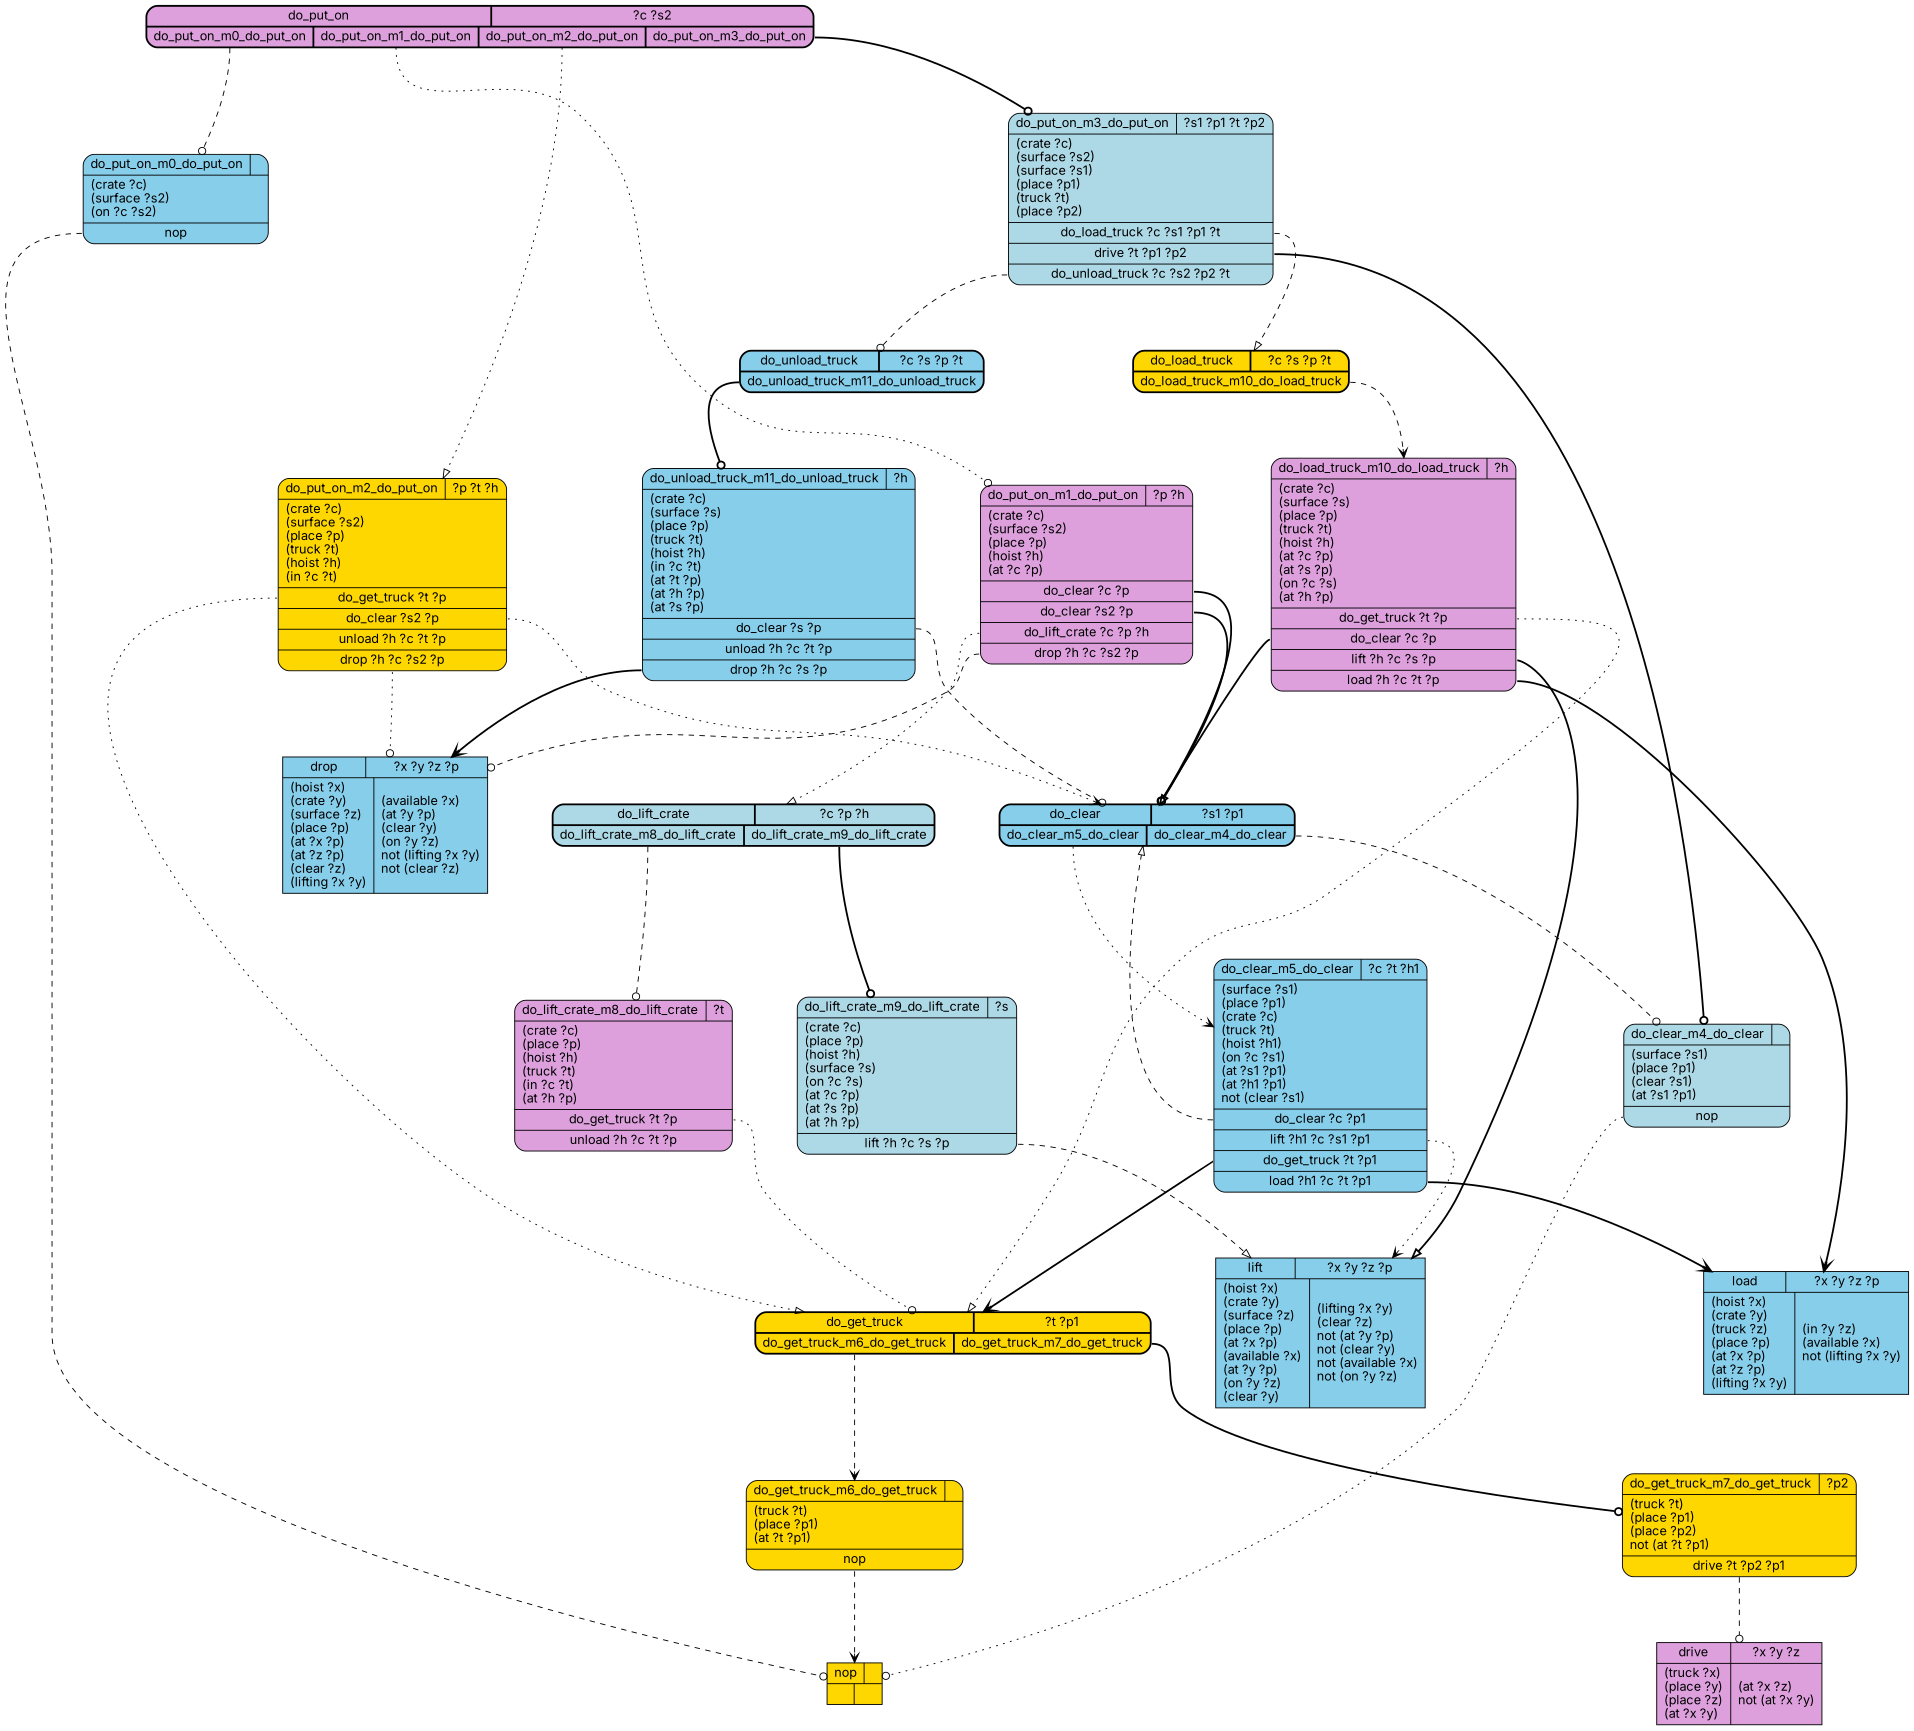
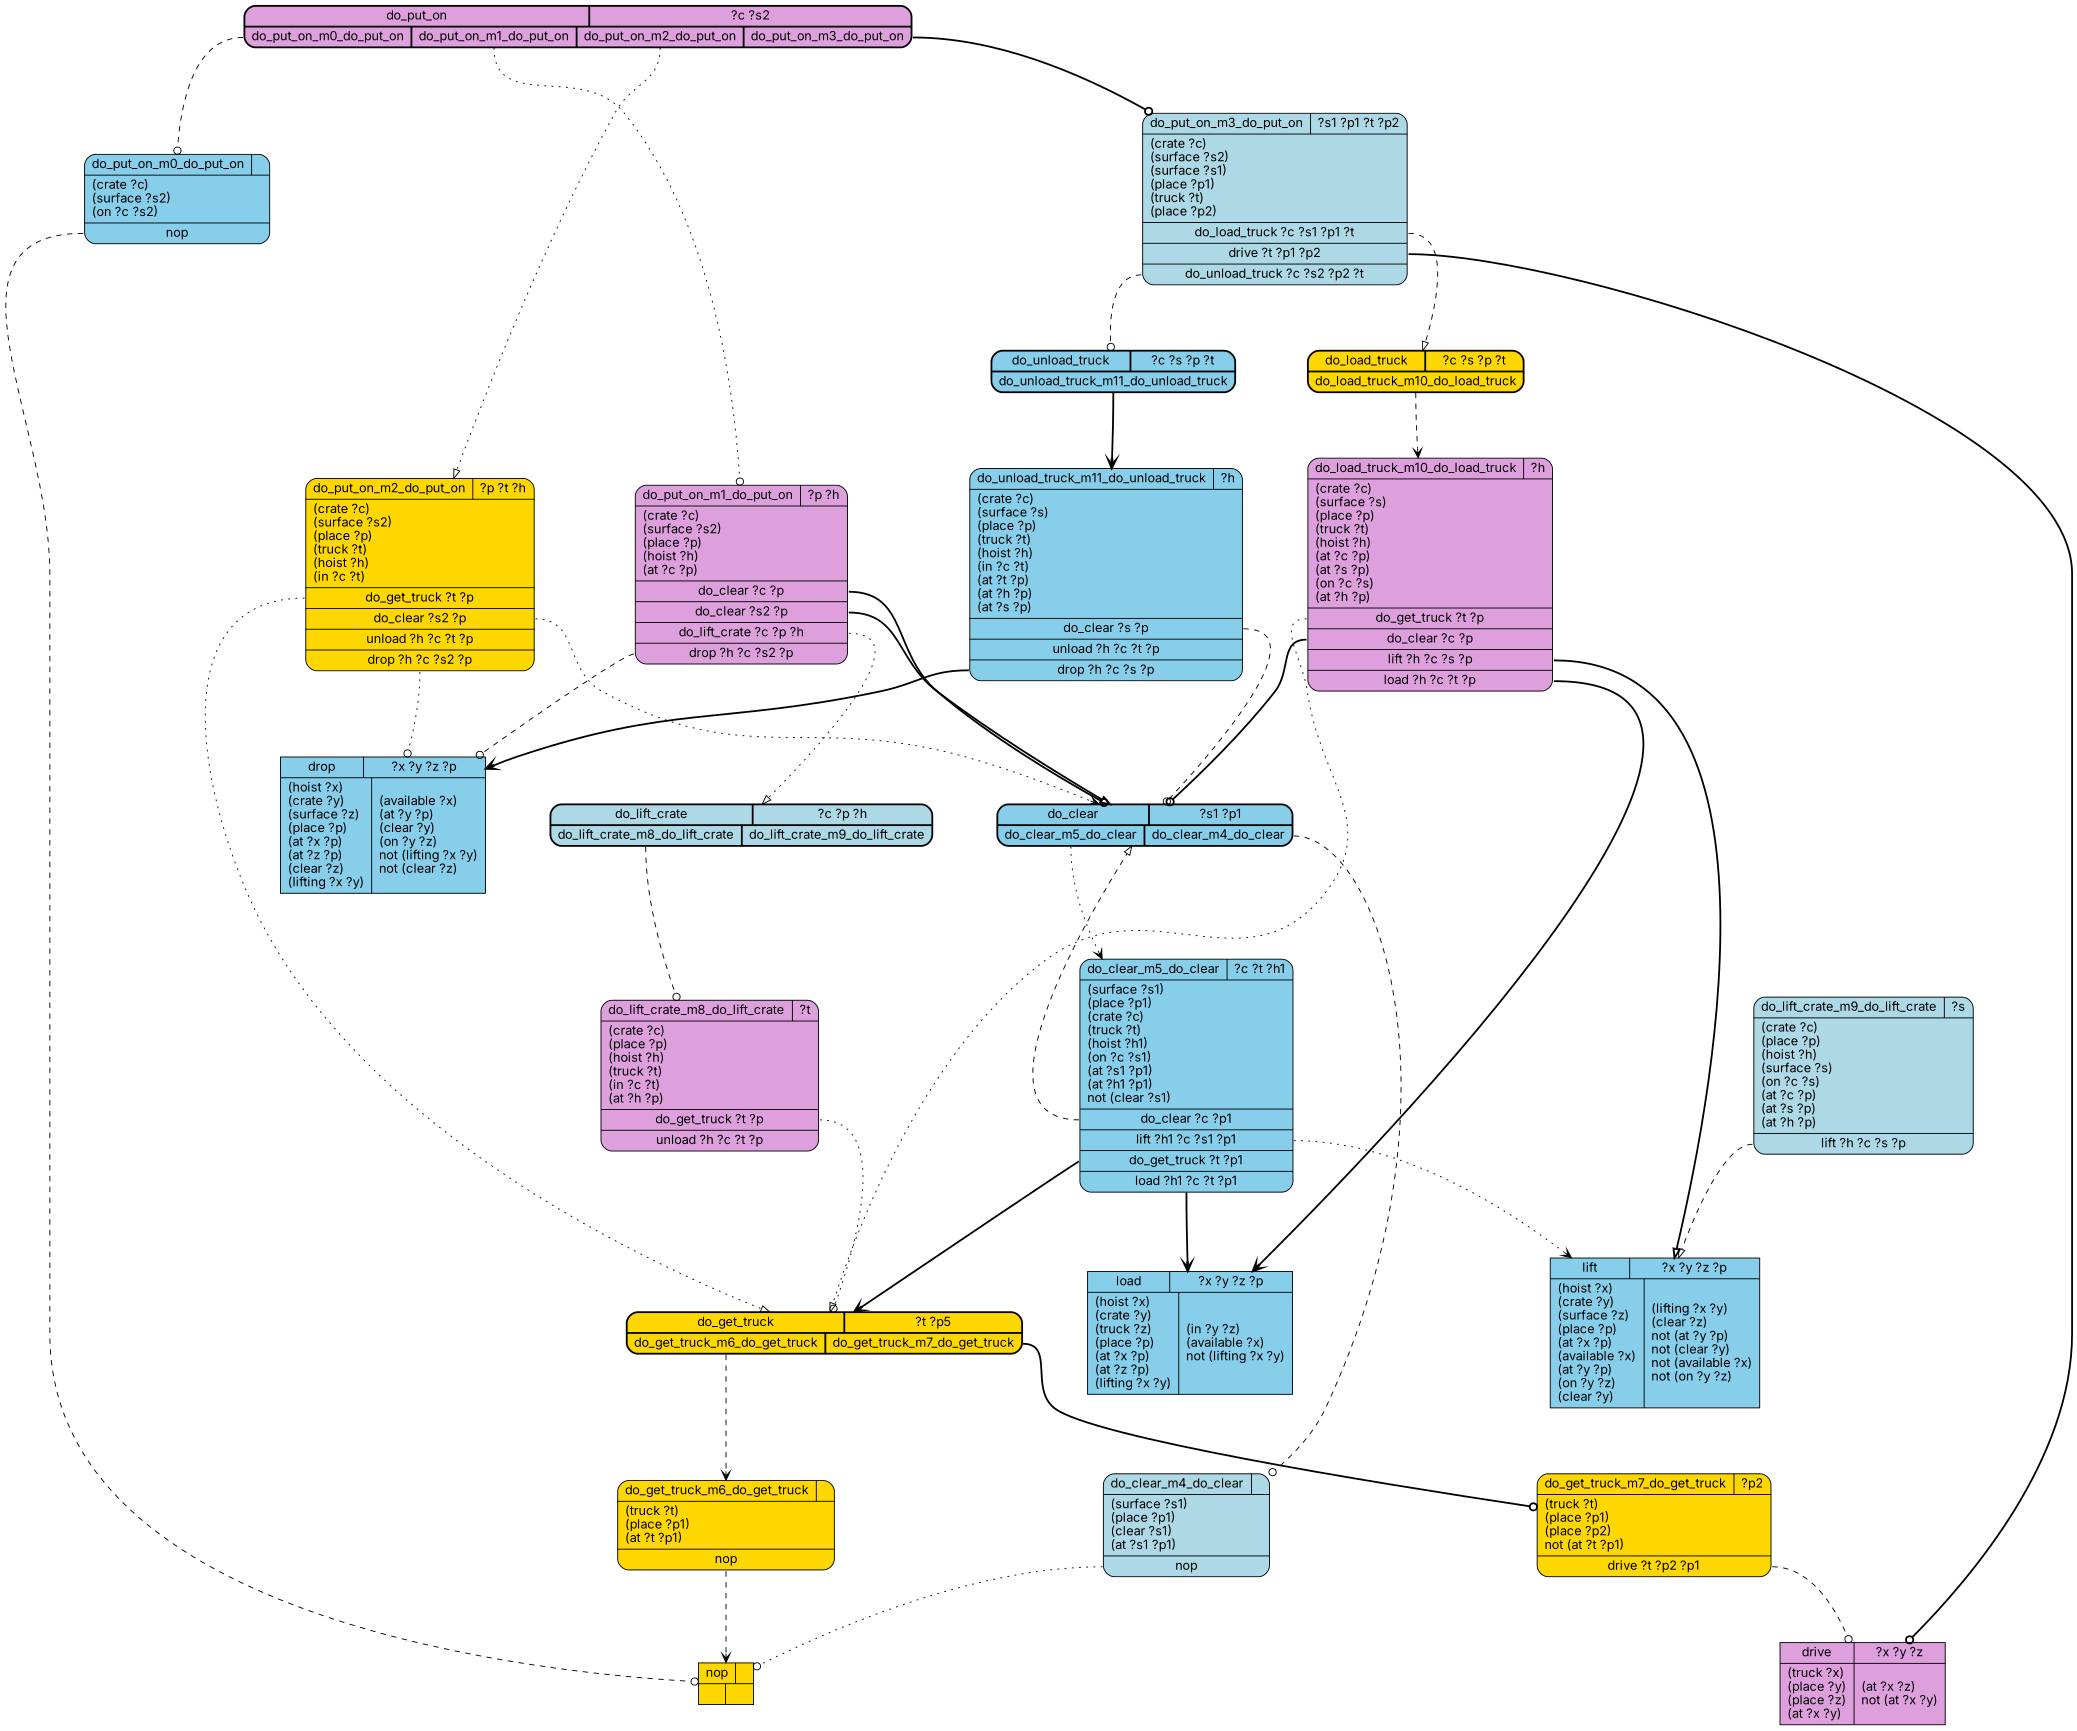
edge "do_unload_truck" -> "do_unload_truck_m11_do_unload_truck": arrowhead odot -> vee
edge "do_put_on_m3_do_put_on" -> "do_clear_m4_do_clear": now "do_put_on_m3_do_put_on" -> "drive"
edge "do_lift_crate" -> "do_lift_crate_m9_do_lift_crate": removed
node "do_get_truck": text "?t ?p1" -> "?t ?p5"
